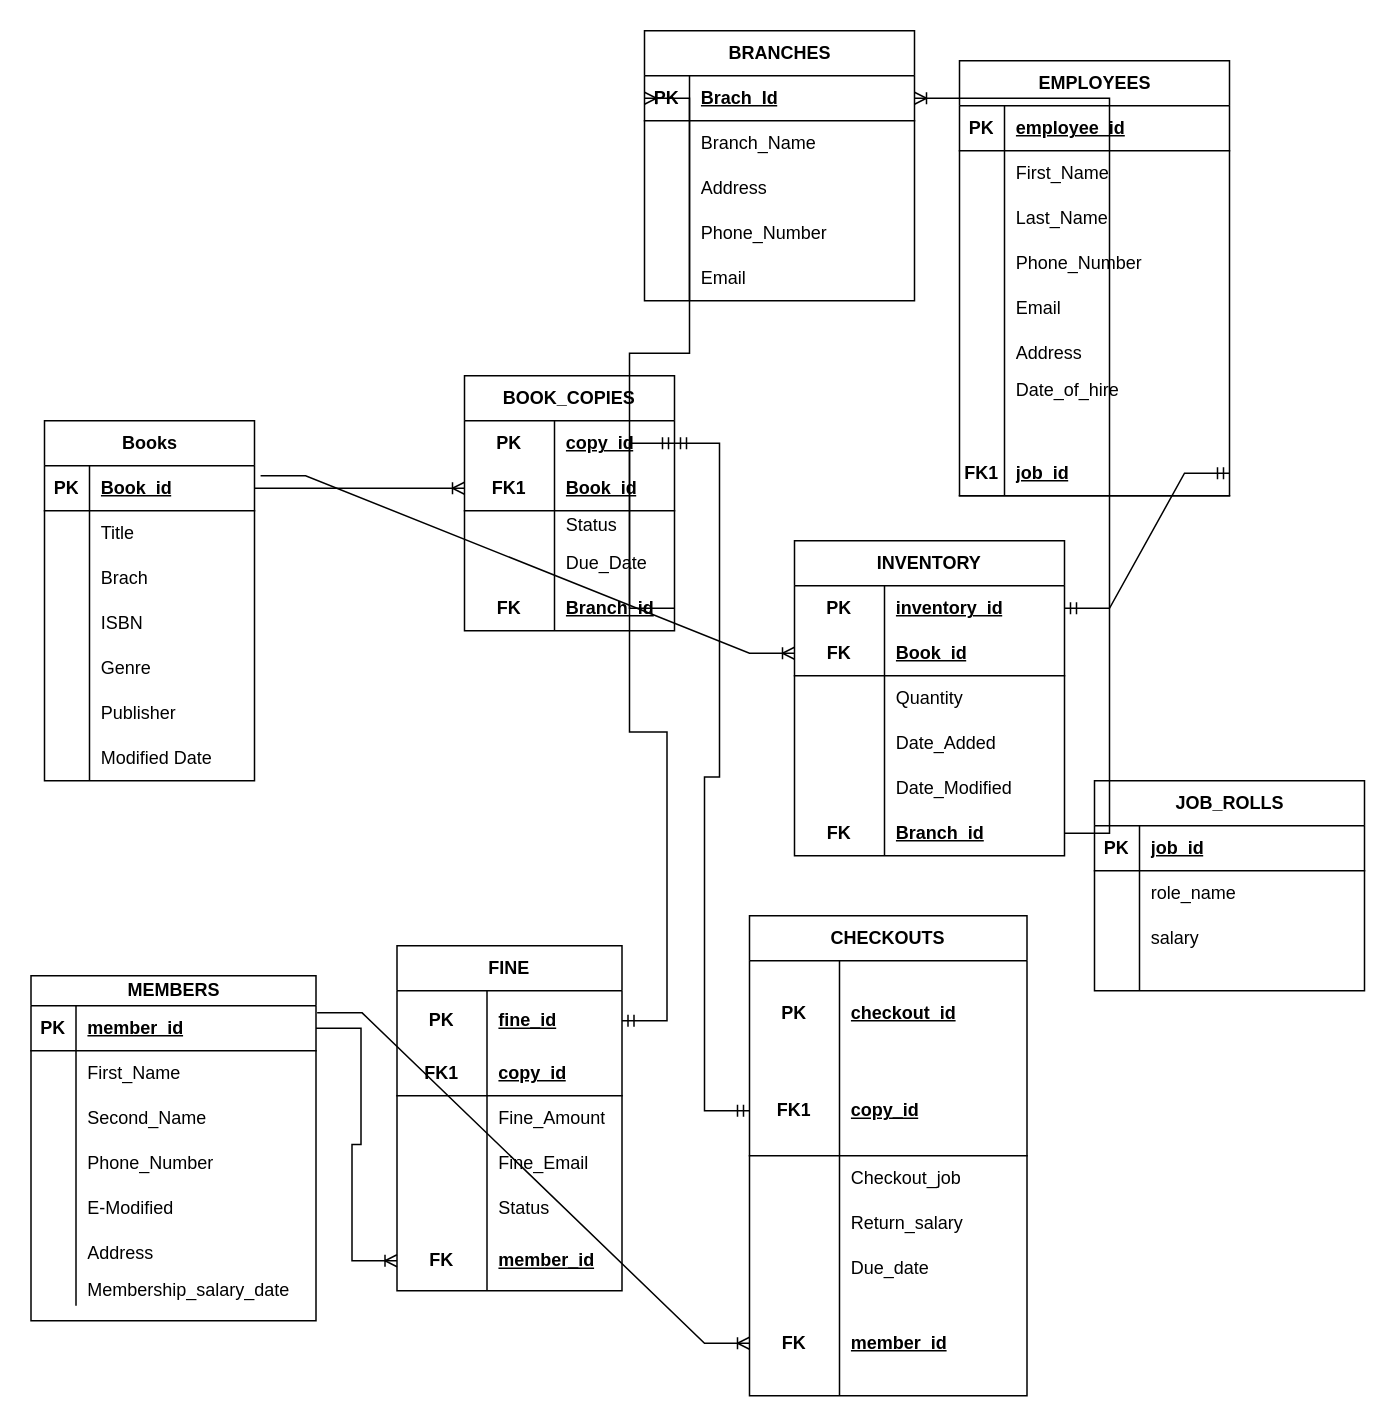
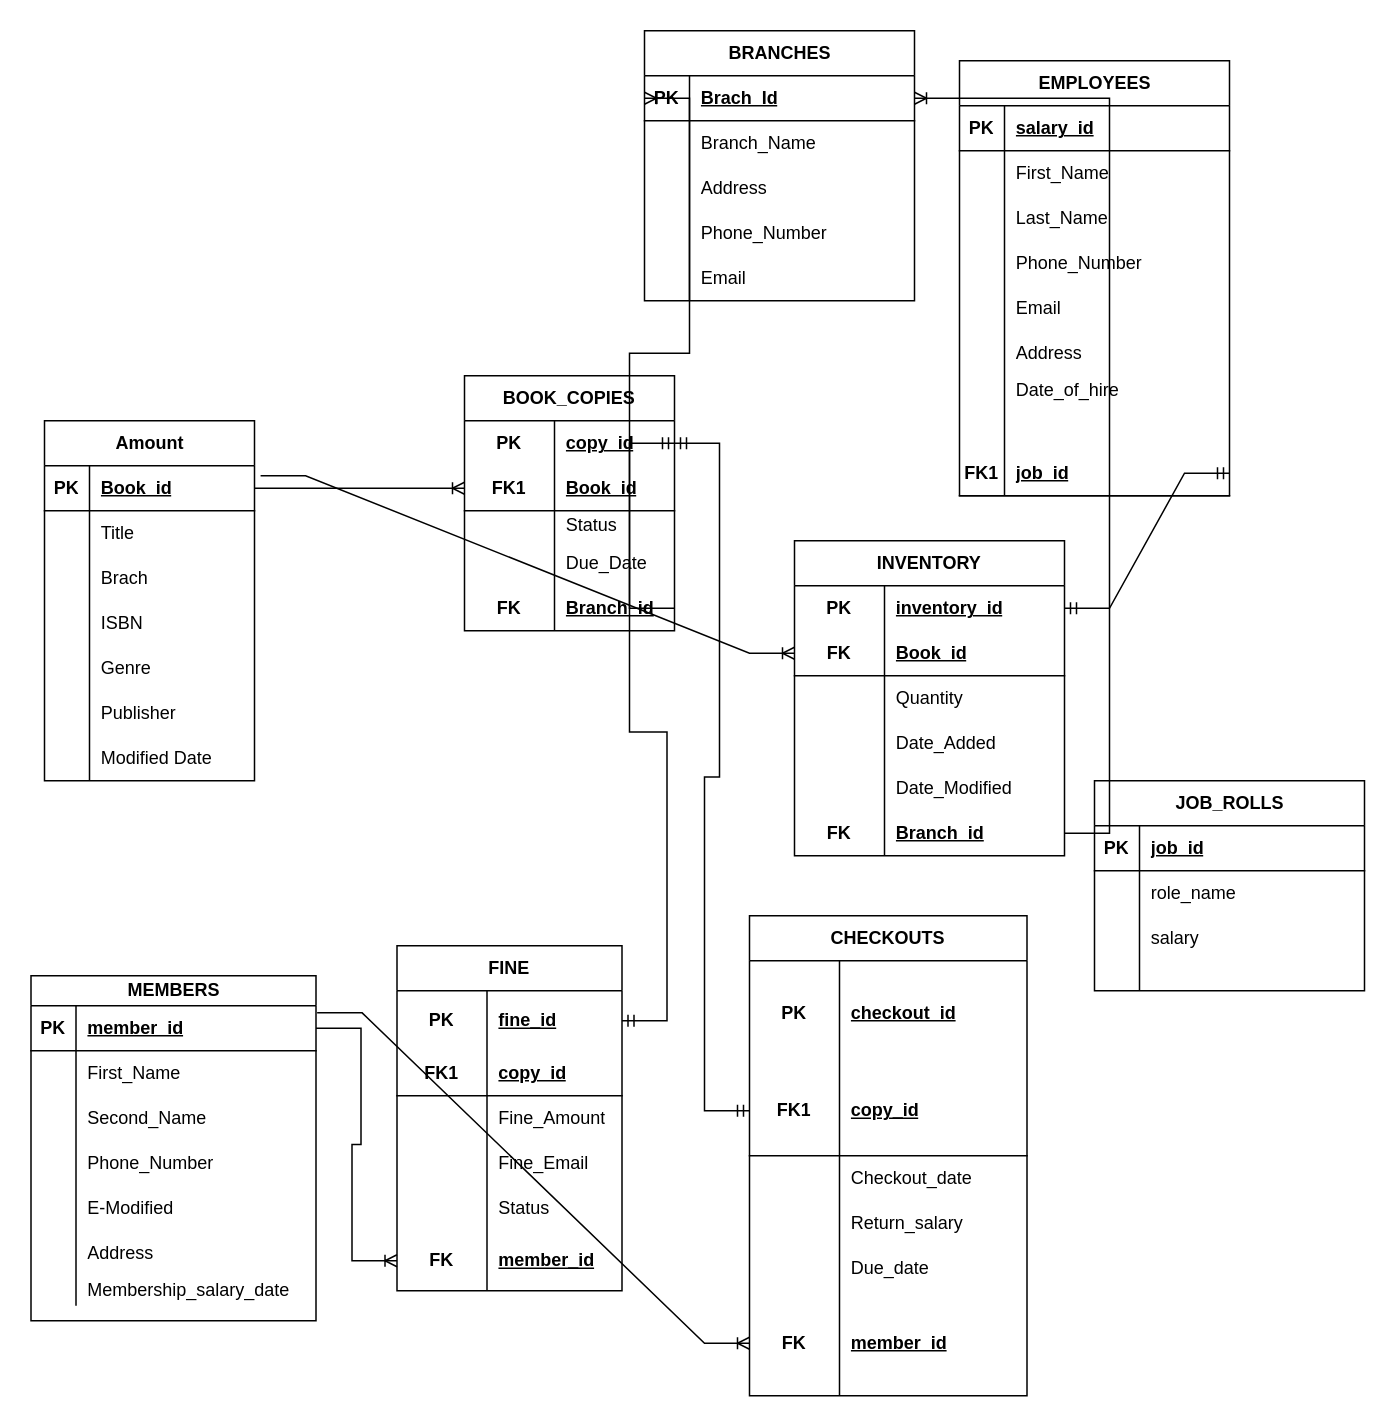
node "employee_id": label "employee_id" -> "salary_id"
node "Books": label "Books" -> "Amount"
node "Checkout_job": label "Checkout_job" -> "Checkout_date"
